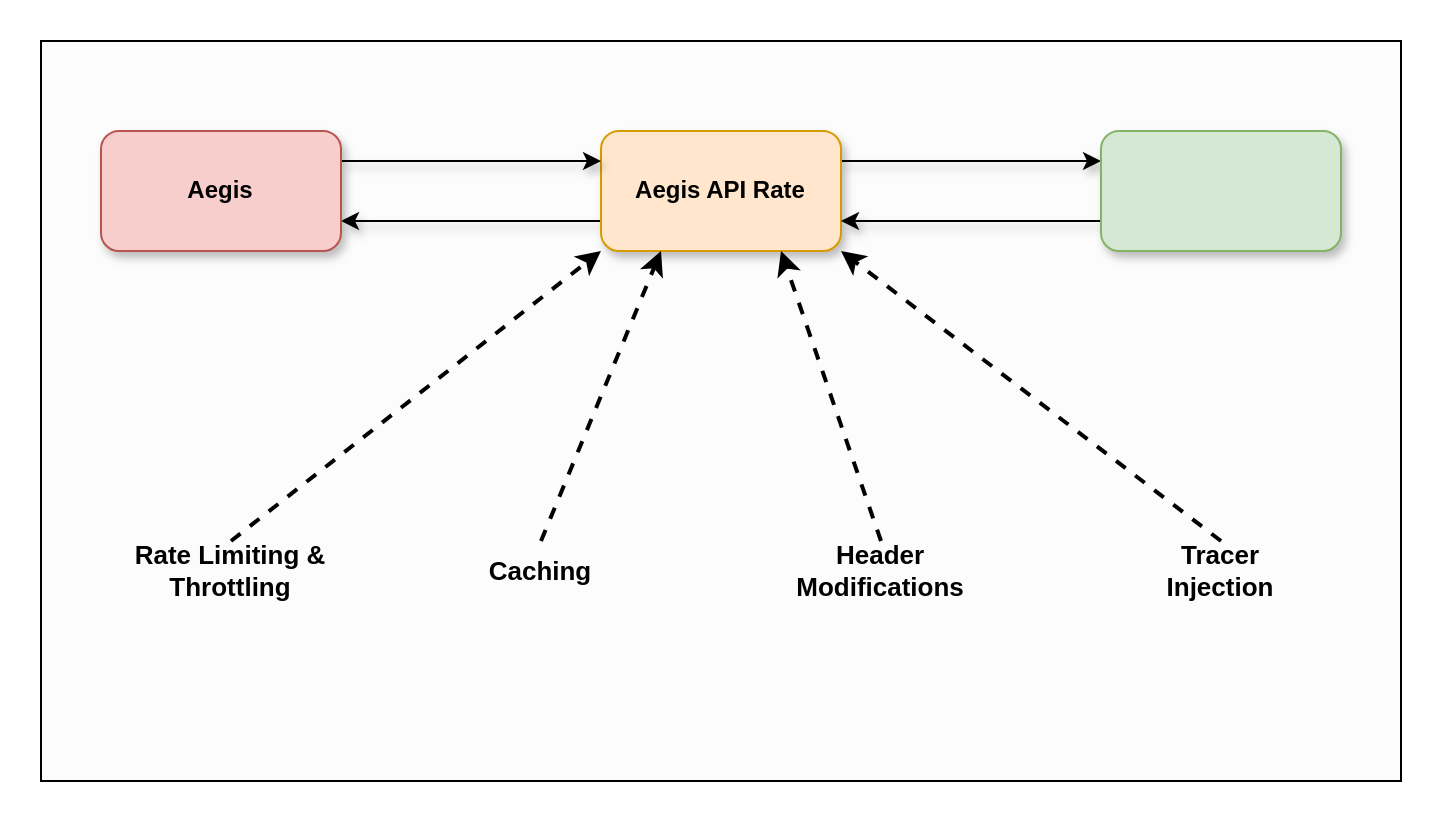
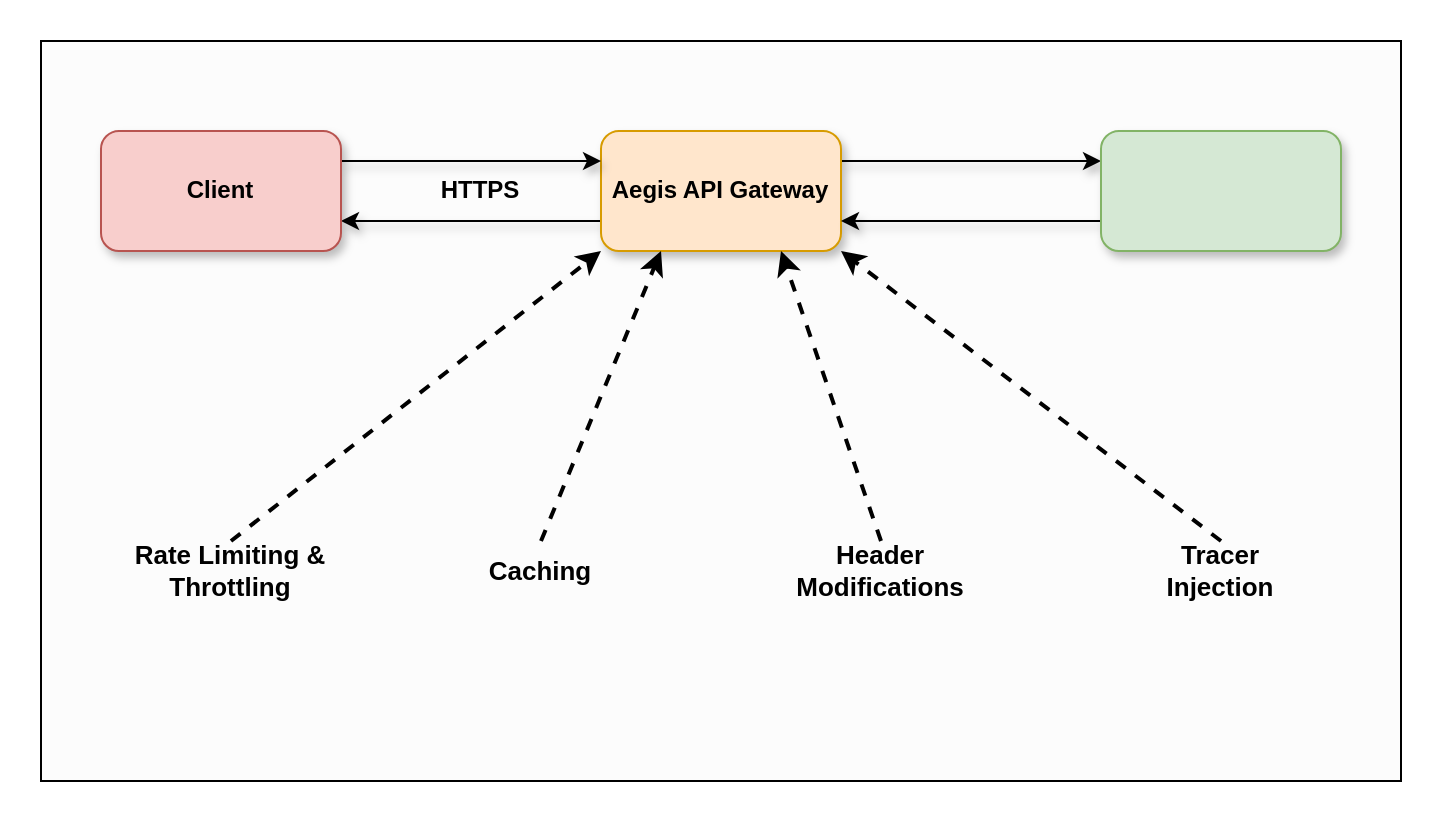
node "Aegis": label "Aegis" -> "Client"
node "HTTPS": added
node "Aegis API Rate": label "Aegis API Rate" -> "Aegis API Gateway"
